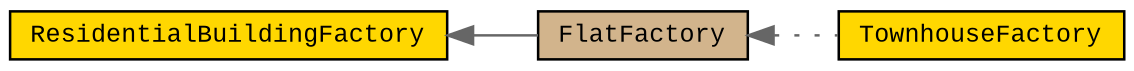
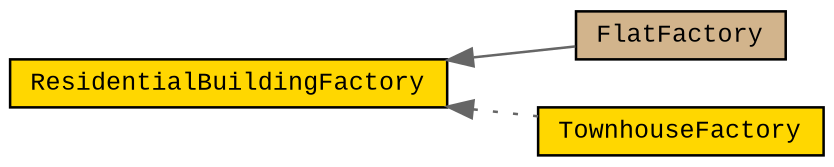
edge "TownhouseFactory" -> "FlatFactory": now "TownhouseFactory" -> "ResidentialBuildingFactory"
